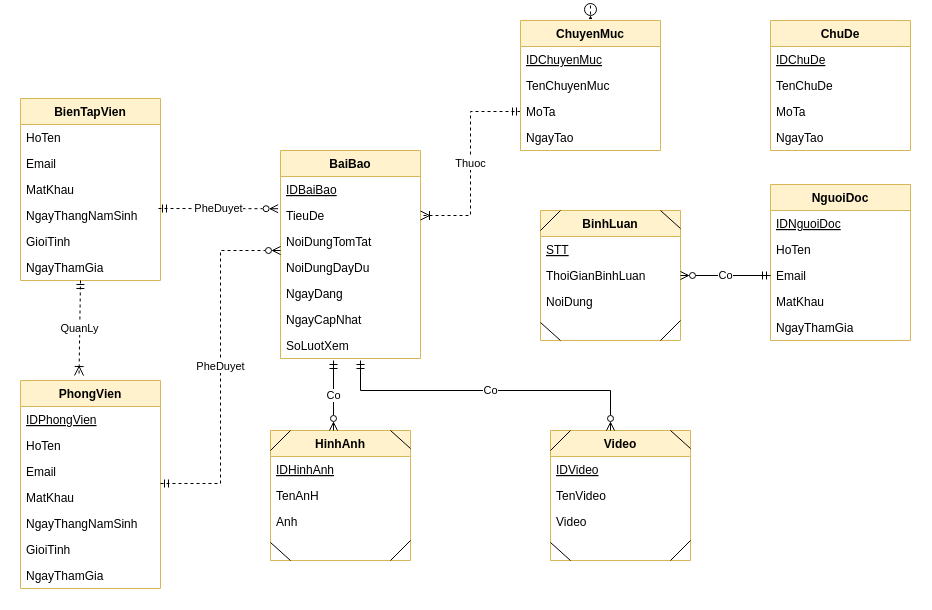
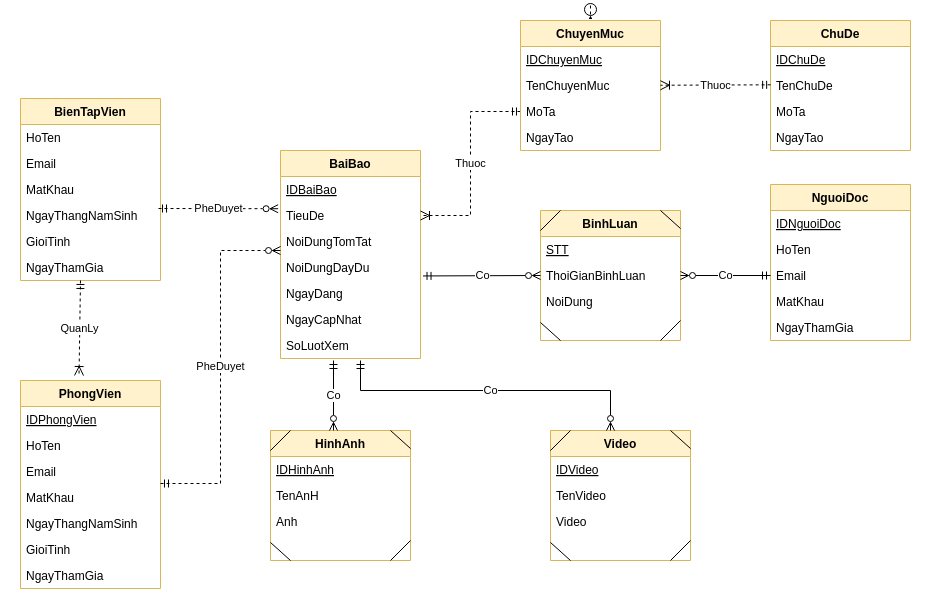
edge "IDChuDe" -- "ChuyenMuc": added, label "Thuoc"
edge "ThoiGianBinhLuan" -- "NgayDang": added, label "Co"
